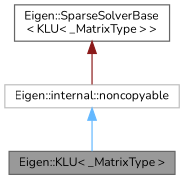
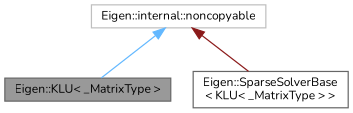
edge "Eigen::internal::noncopyable" -> "Eigen::SparseSolverBase < KLU< _MatrixType > >": reversed
